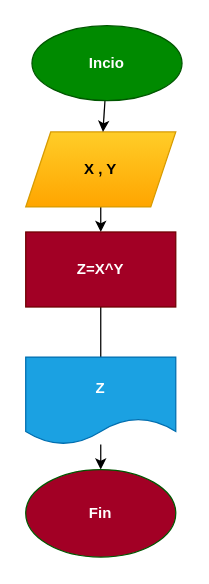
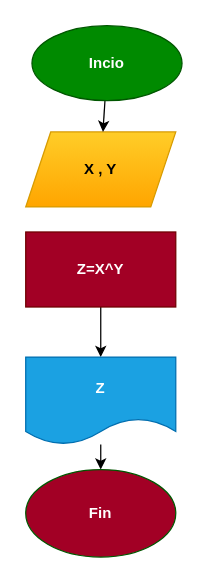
edge "X , Y" -> "Z=X^Y": removed
edge "Z=X^Y" -- "Z": arrowhead none -> classic
